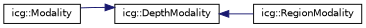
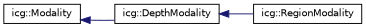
edge "icg::Modality" -> "icg::DepthModality": reversed
